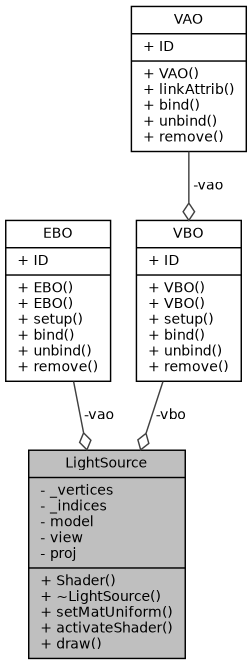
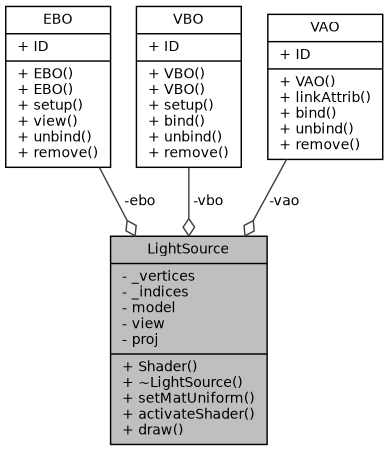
edge "VAO" -> "VBO": now "VAO" -> "LightSource"
node "EBO": text "+ bind()" -> "+ view()"
edge "EBO" -> "LightSource": label " -vao" -> " -ebo"
